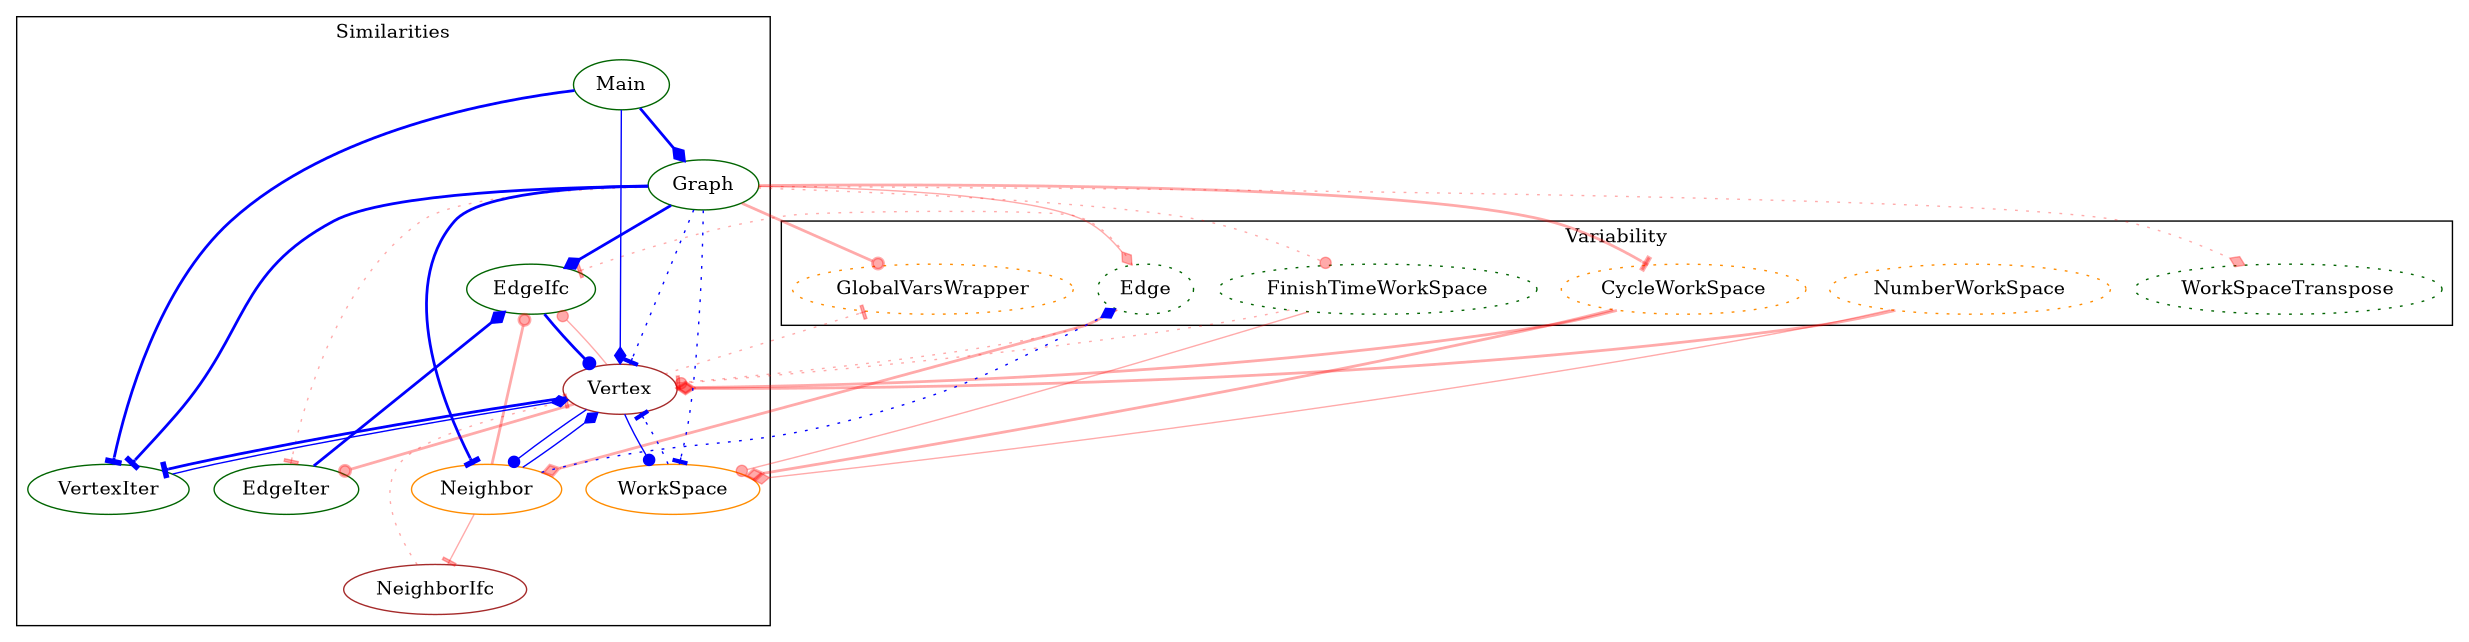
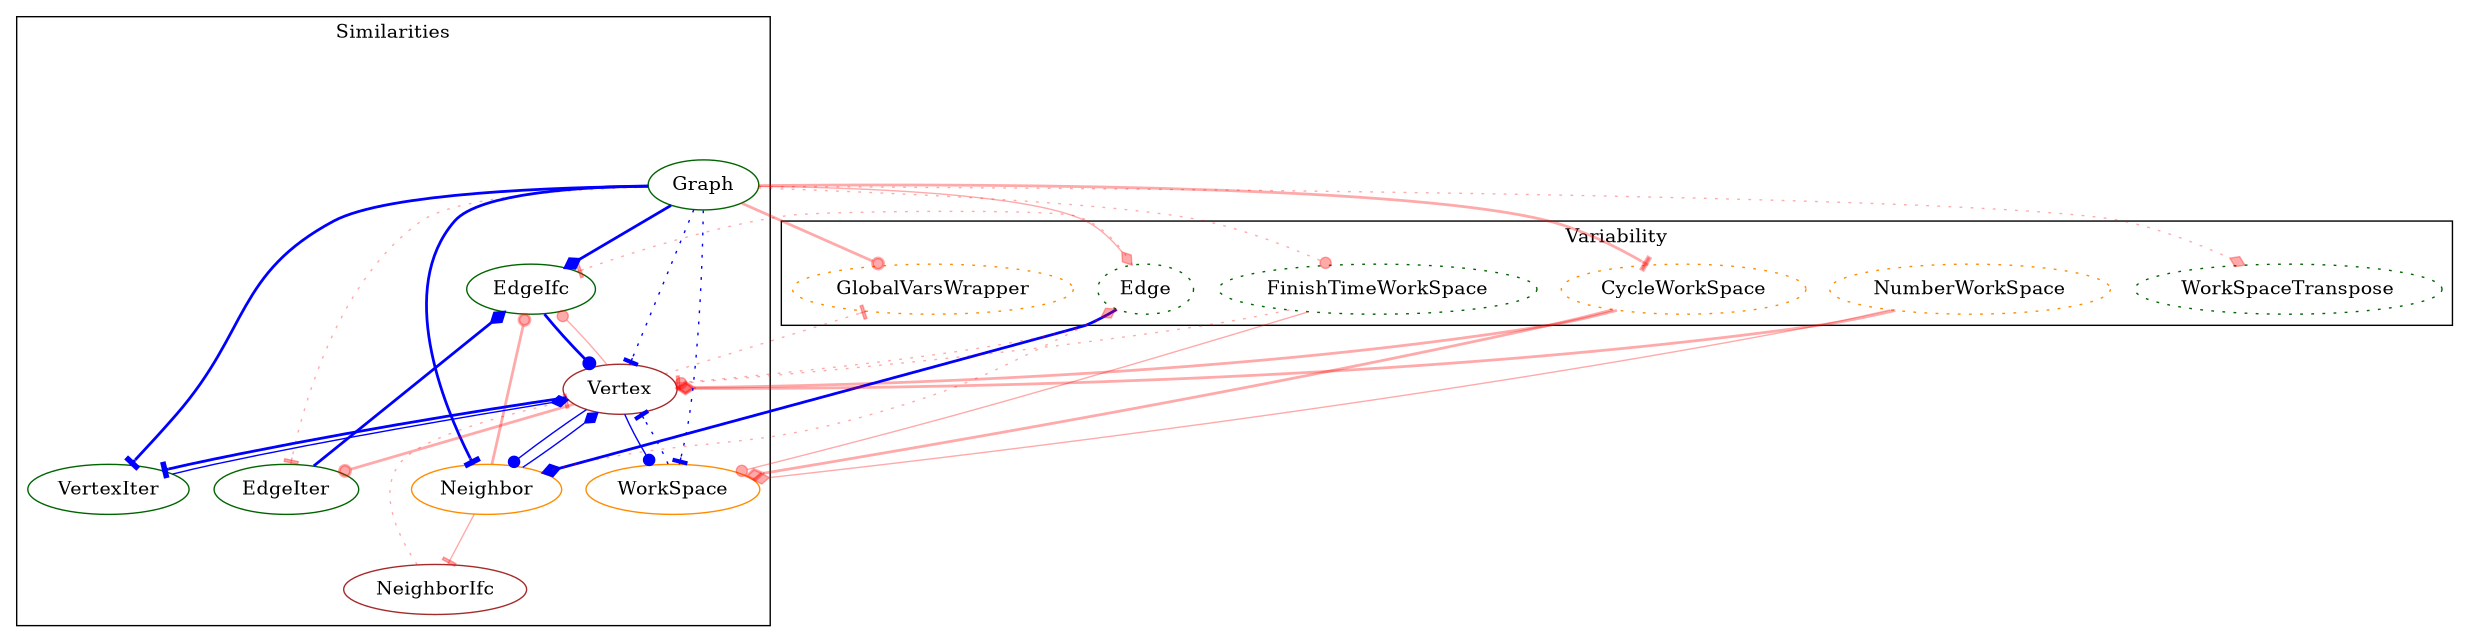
node "Main": removed
edge "Edge" -> "Neighbor": color #ff000055 -> blue
edge "Neighbor" -> "Edge": color blue -> #ff000055
